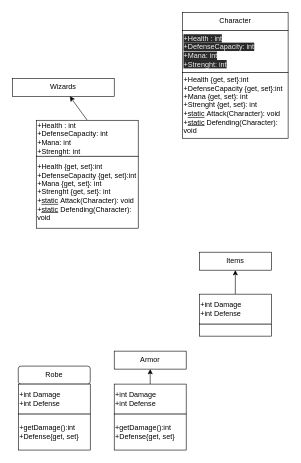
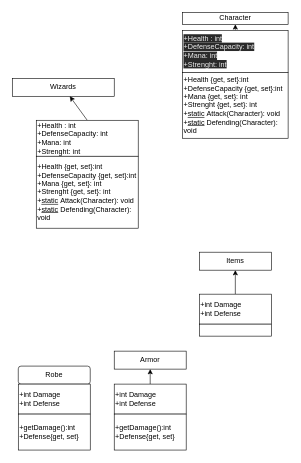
node "Character": size 106x18 -> 106x12
